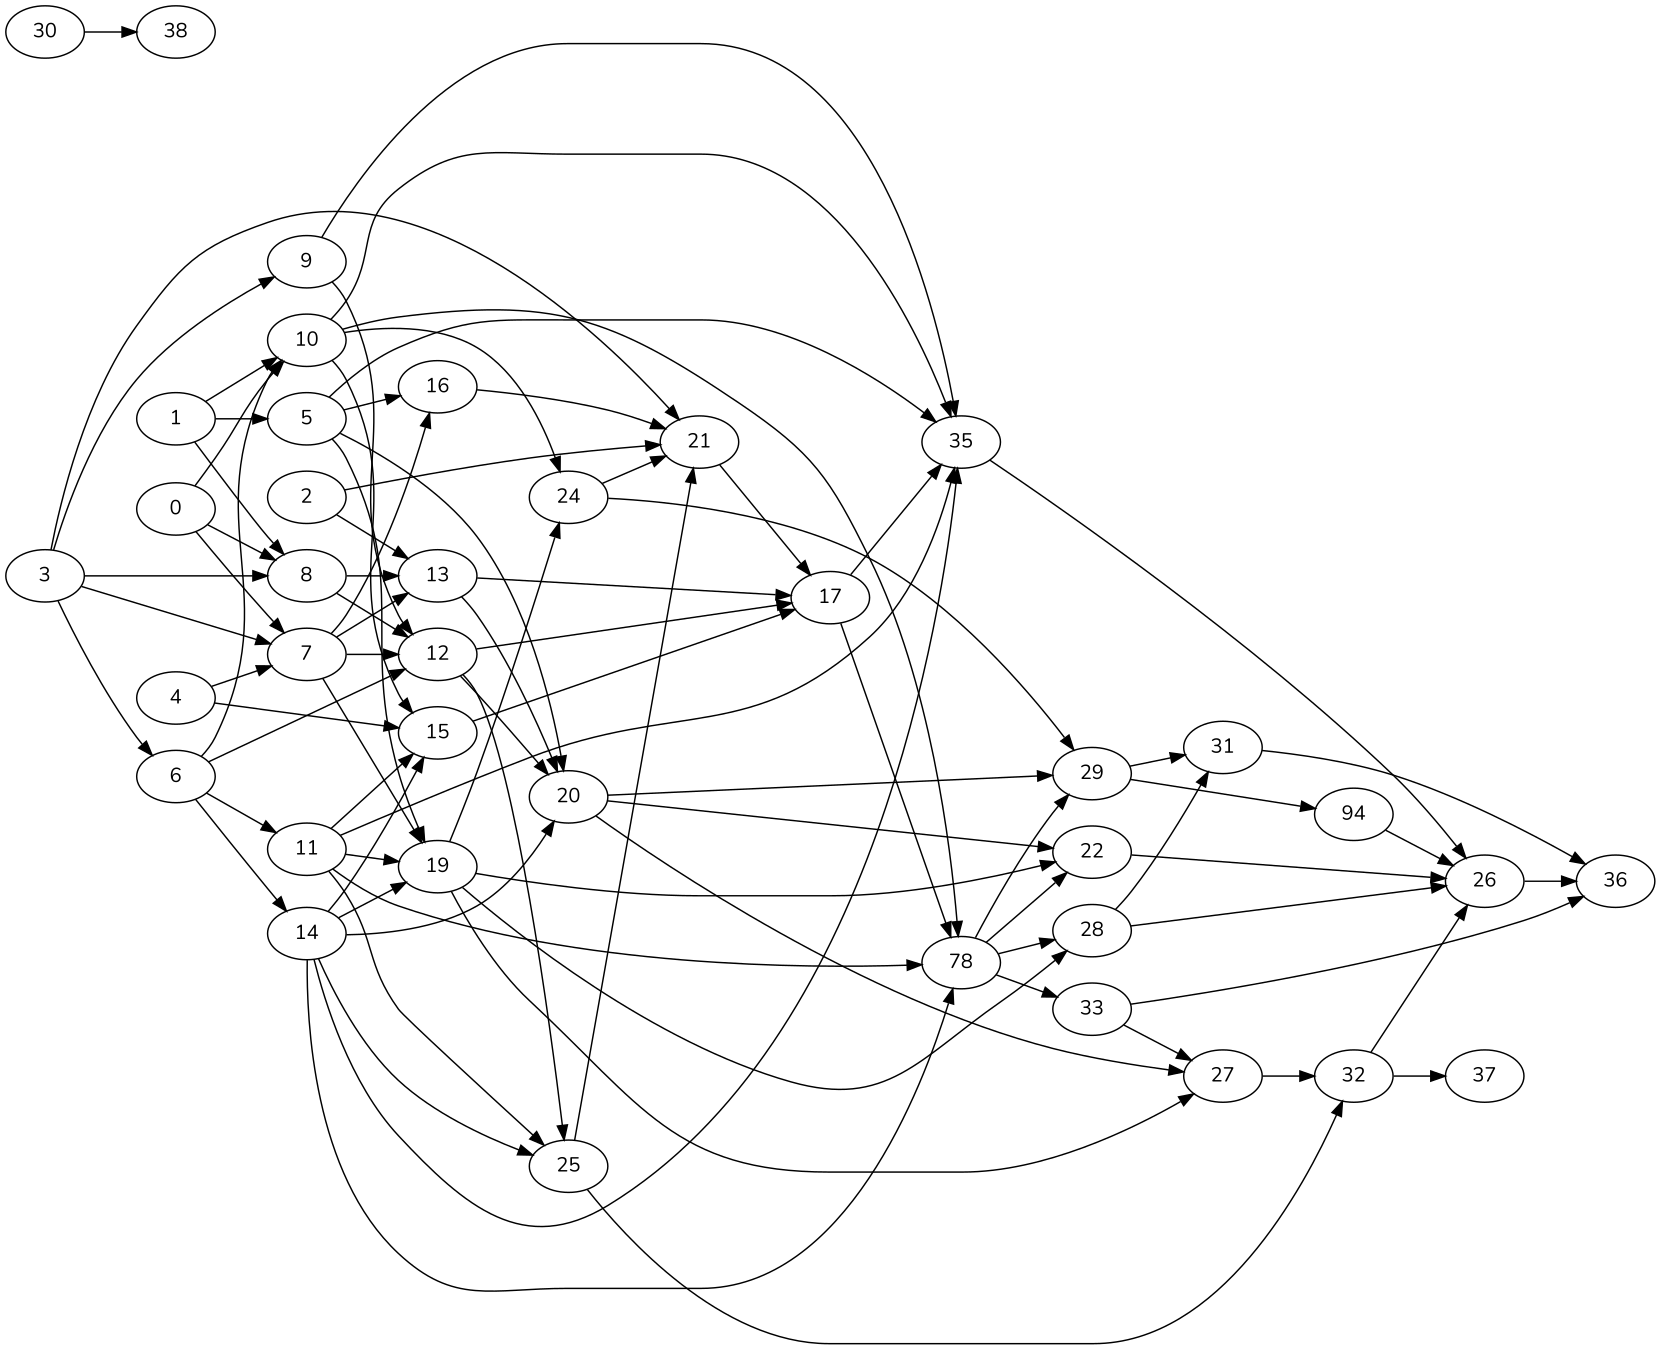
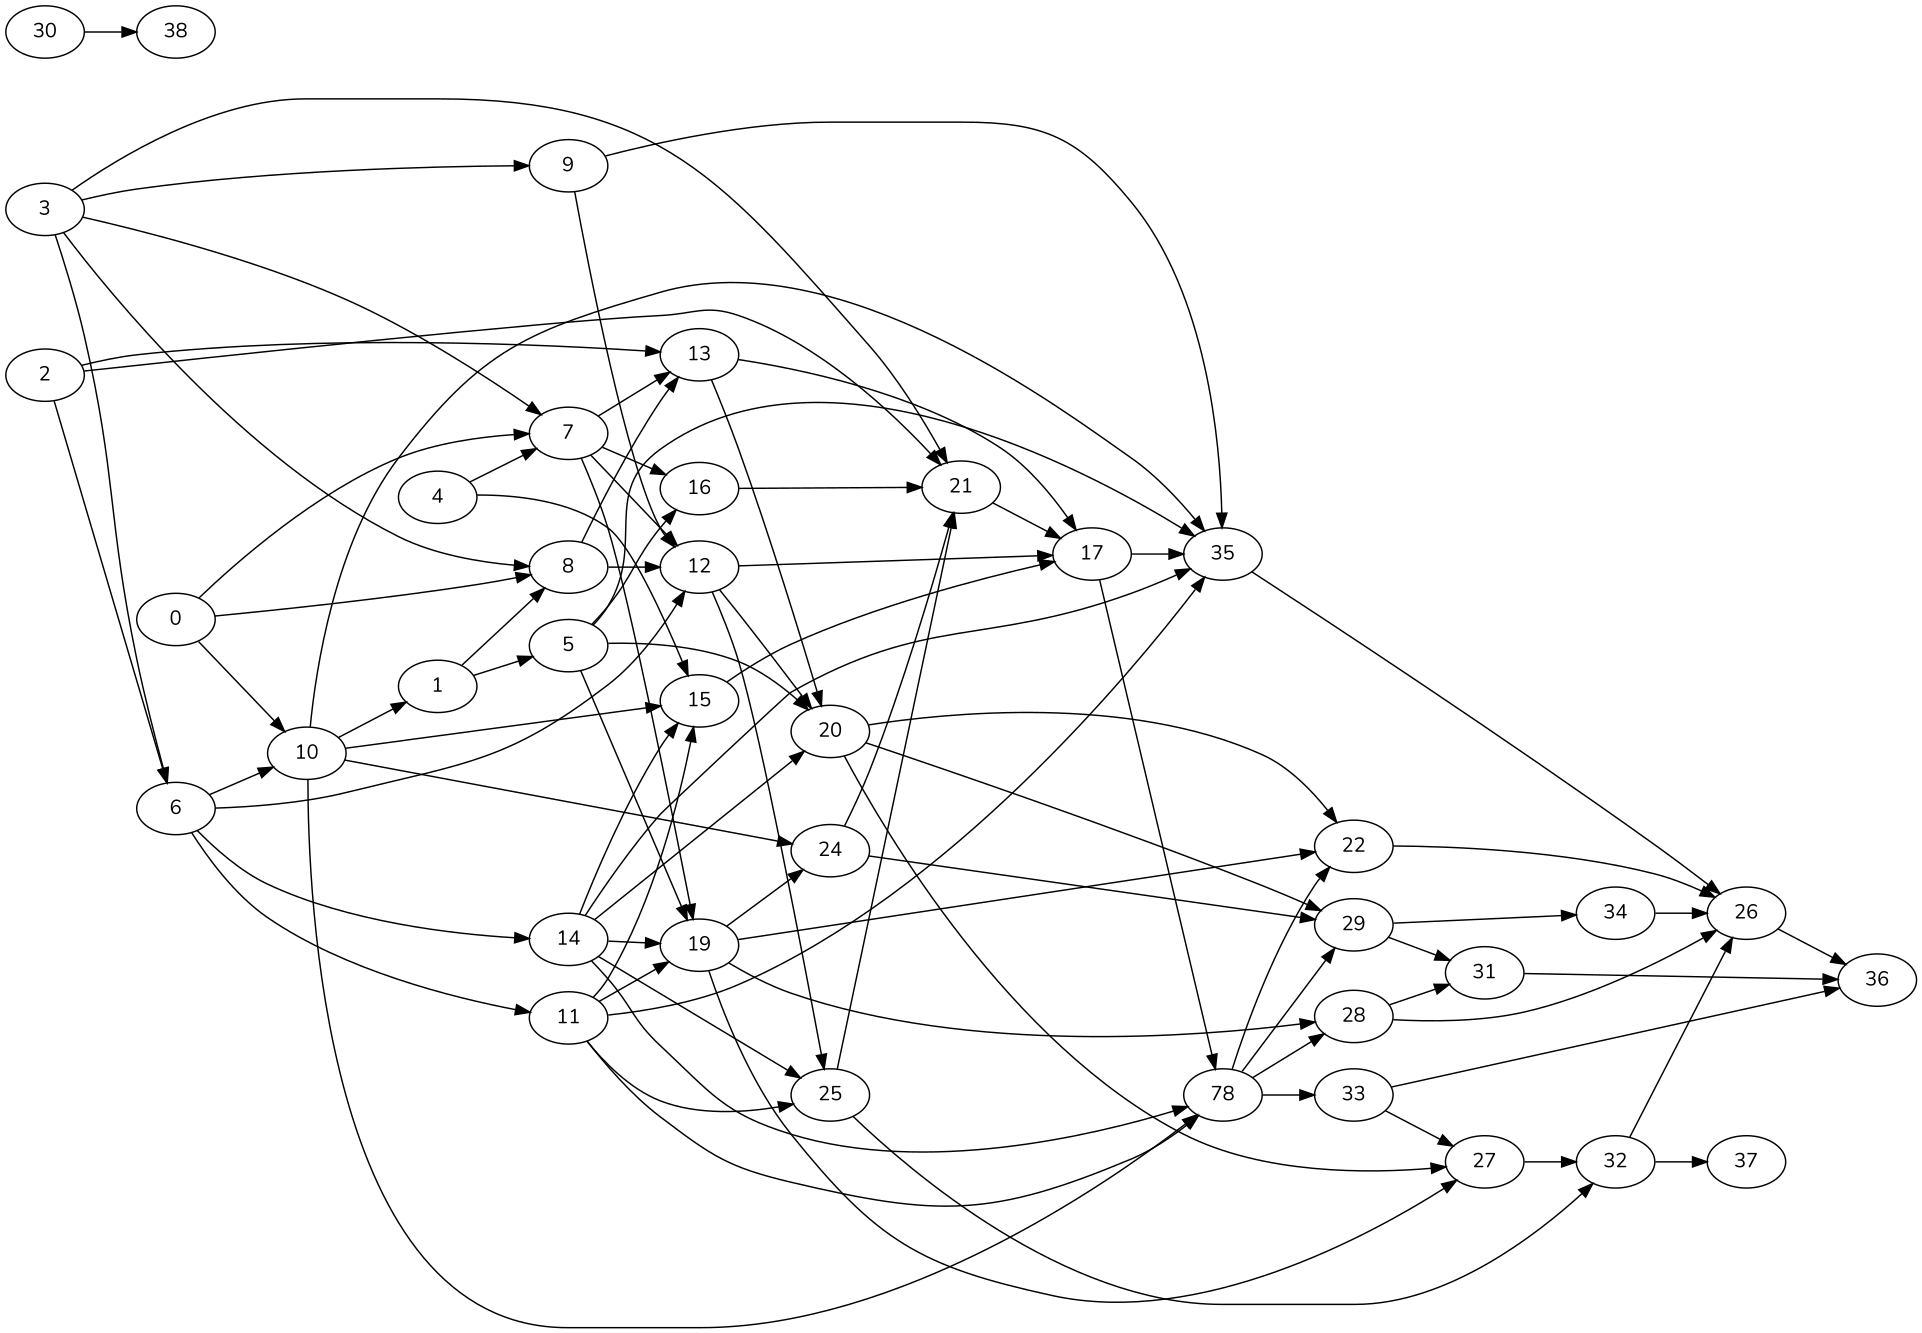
edge "1" -> "10": reversed
edge "2" -> "6": added
node "94": label "94" -> "34"
